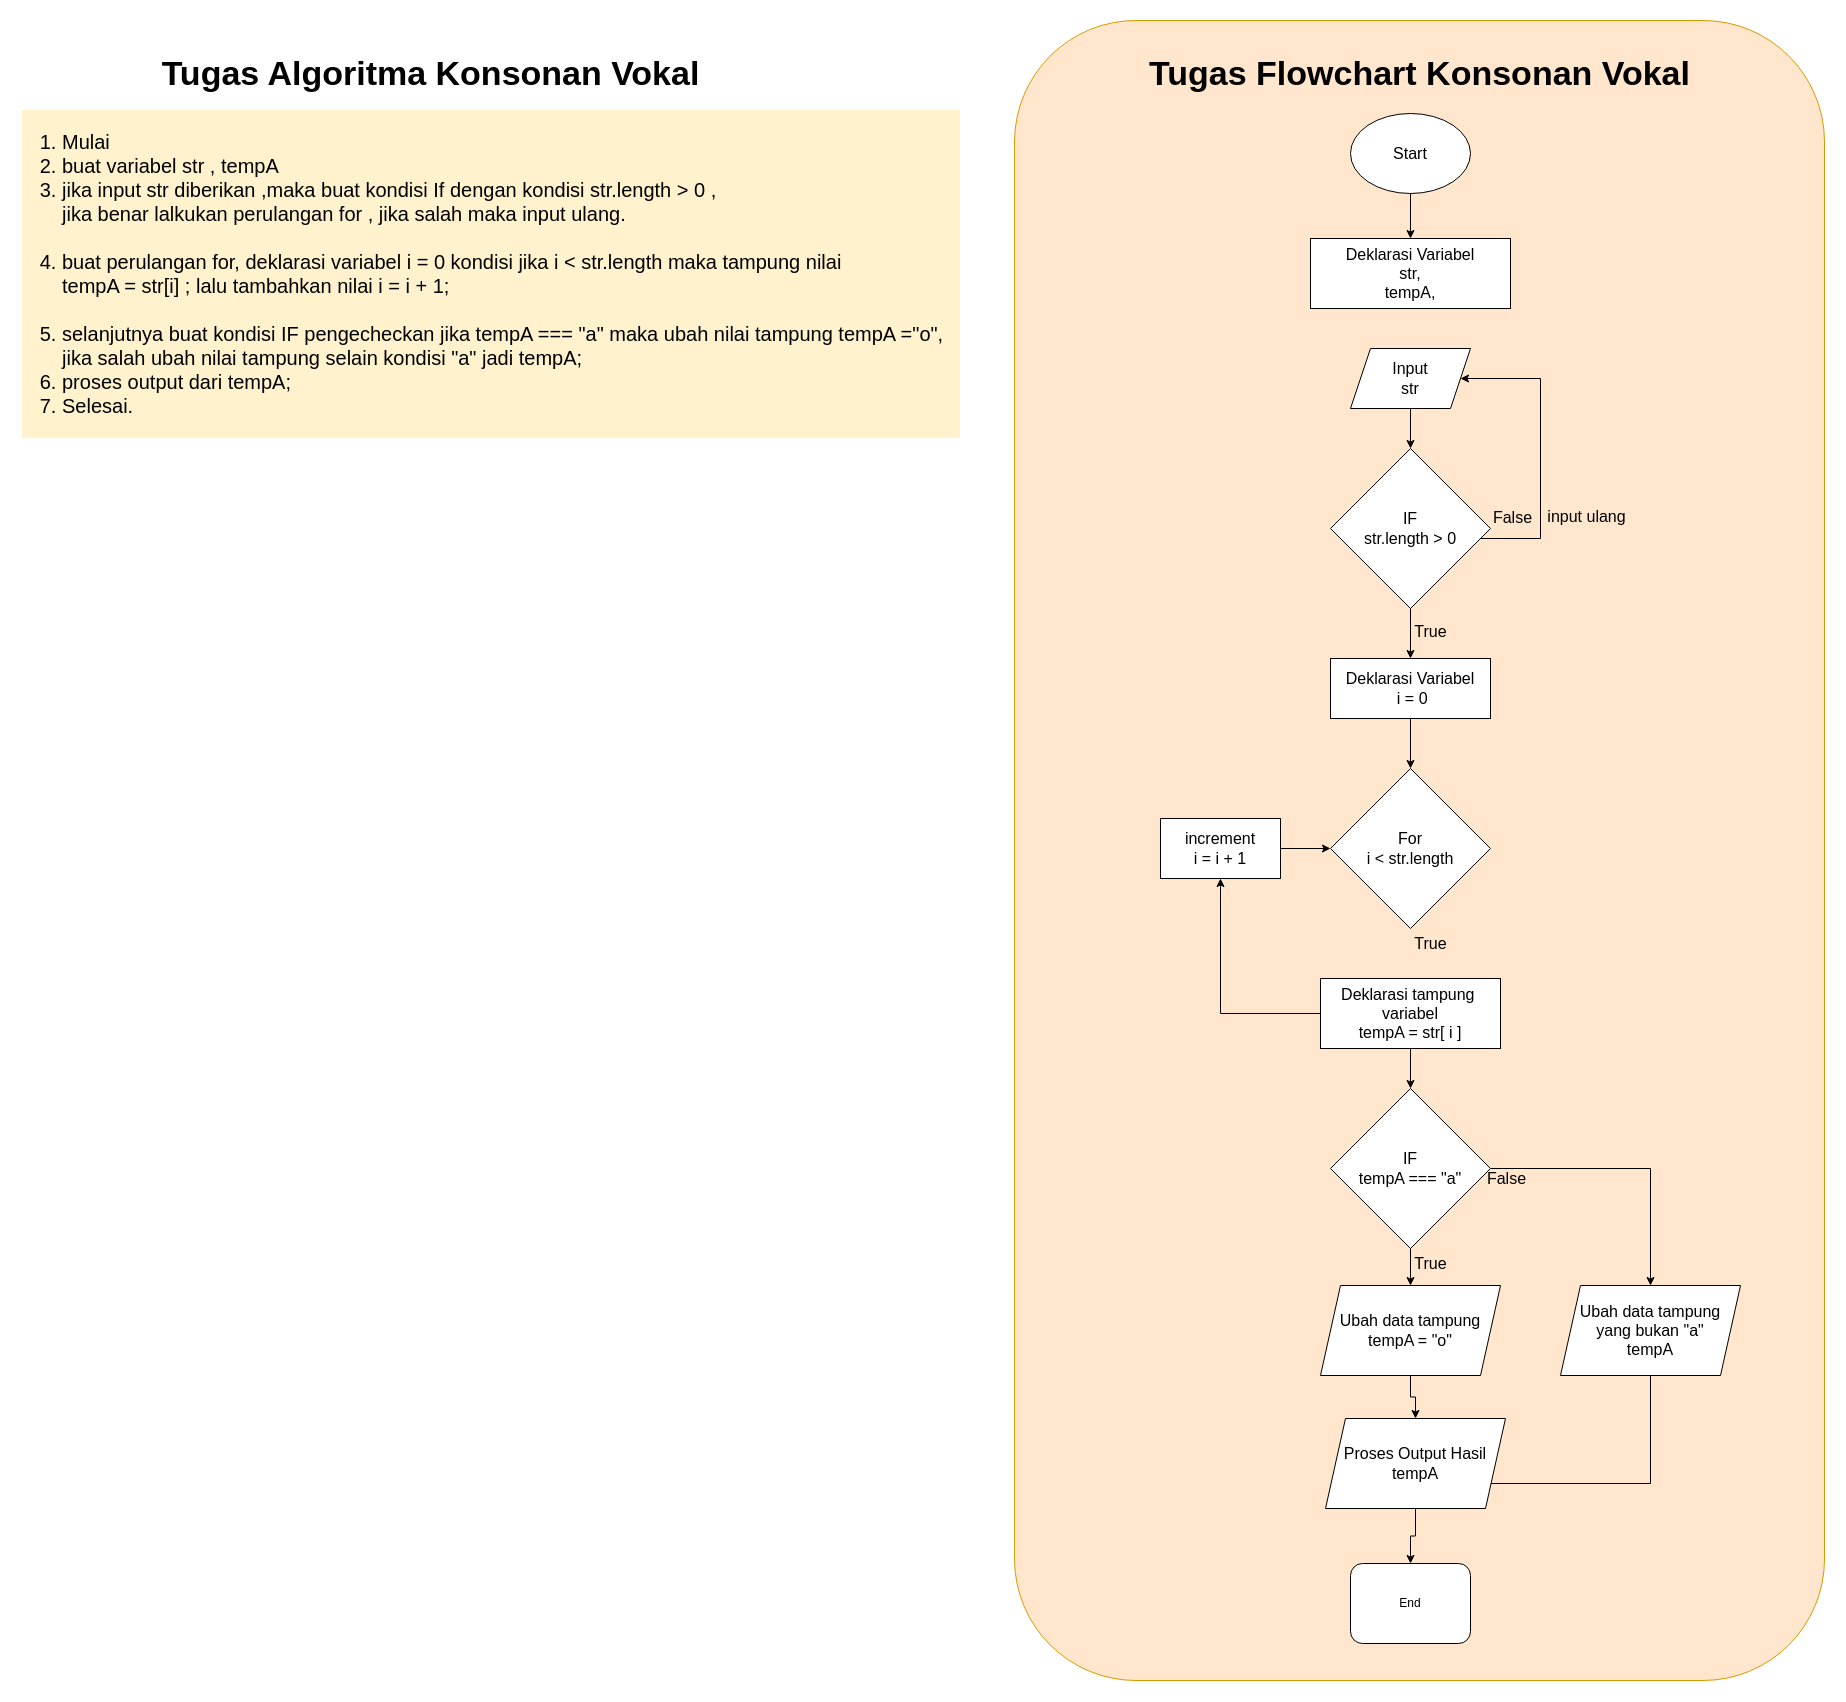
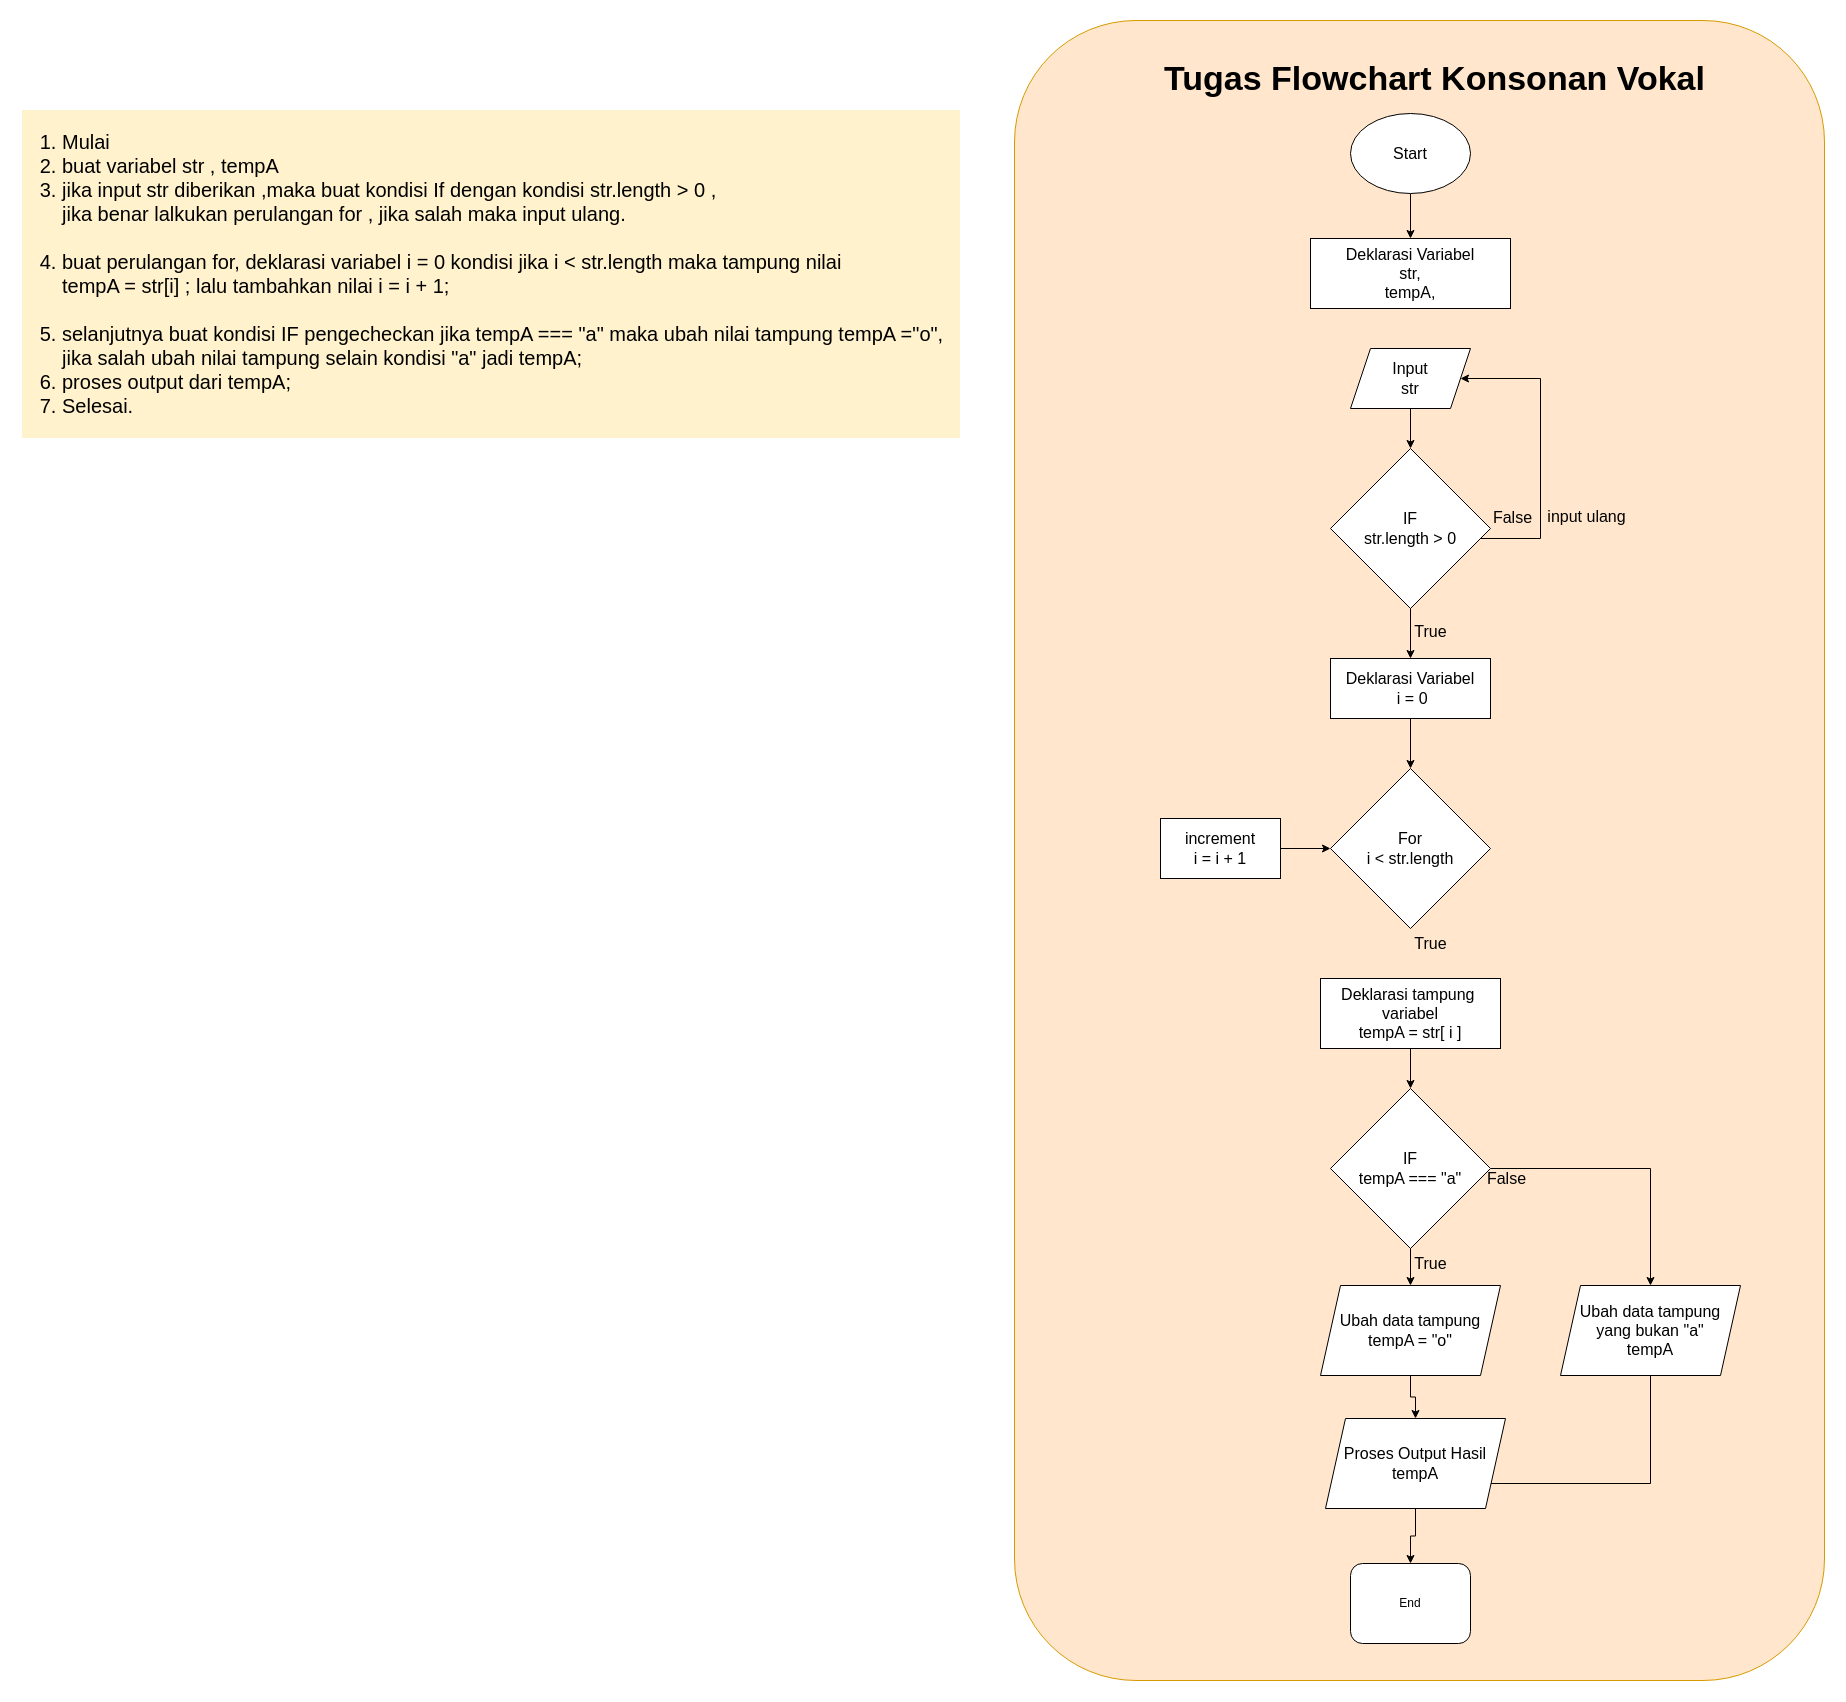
node "Tugas Algoritma Konsonan Vokal": removed
node "Tugas Flowchart Konsonan Vokal": moved (1420, 74) -> (1435, 79)
edge "Deklarasi tampung variabel tempA = str[ i ]" -> "increment i = i + 1": removed
